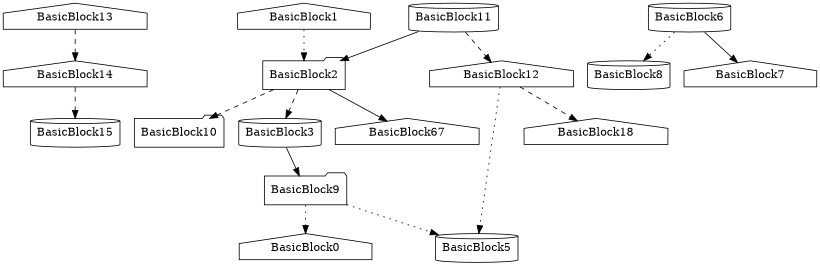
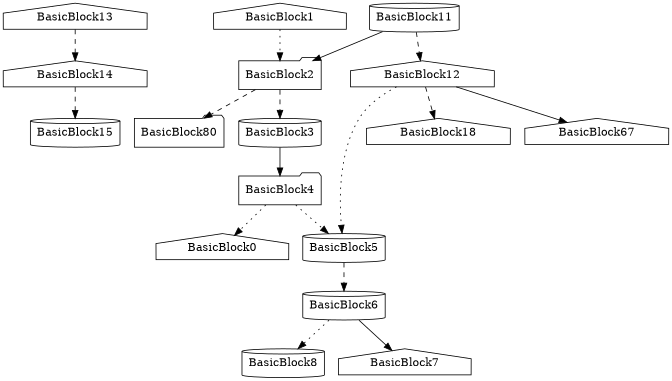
edge "BasicBlock2" -> "BasicBlock67": now "BasicBlock12" -> "BasicBlock67"
node "BasicBlock10": label "BasicBlock10" -> "BasicBlock80"
node "BasicBlock9": label "BasicBlock9" -> "BasicBlock4"
edge "BasicBlock5" -> "BasicBlock6": added
